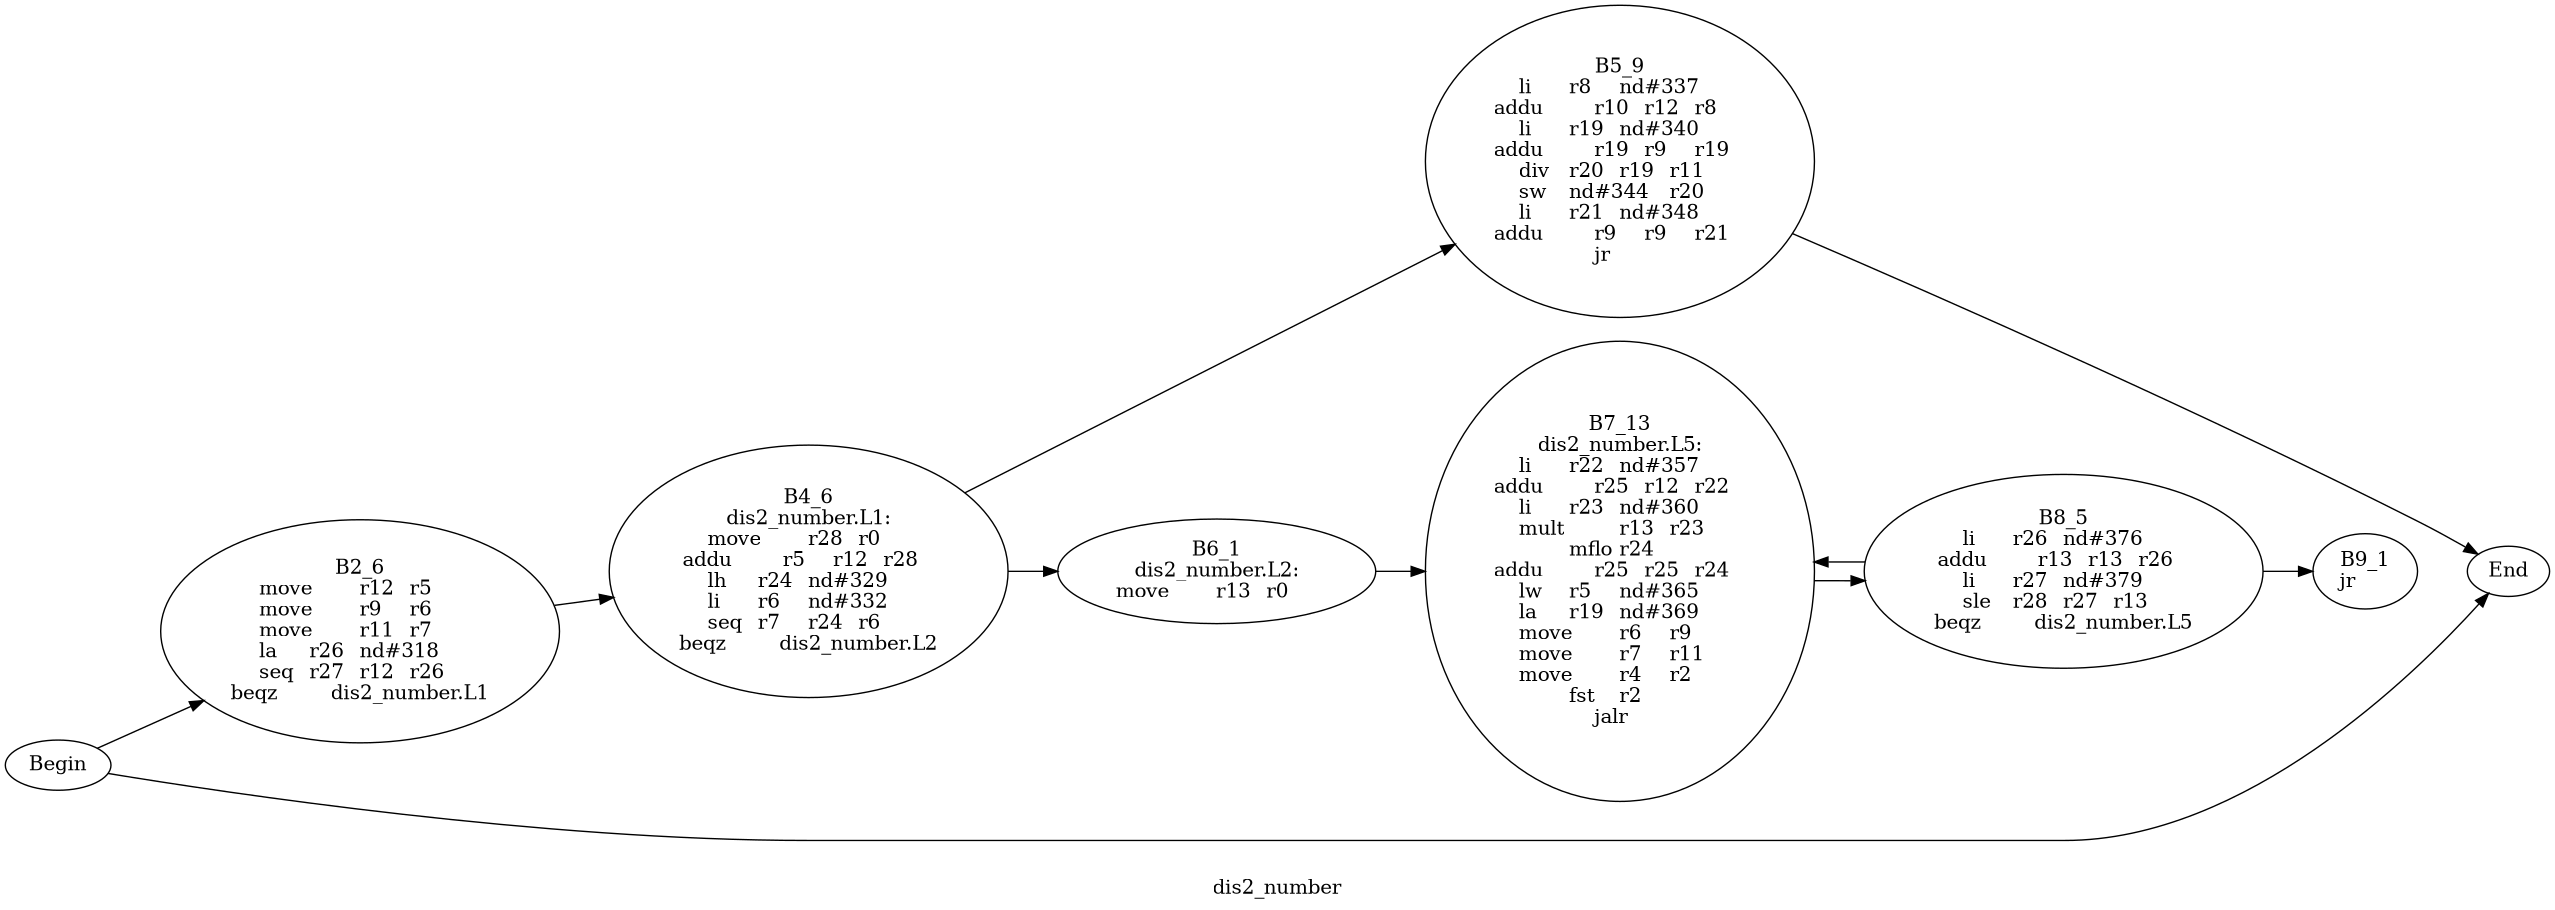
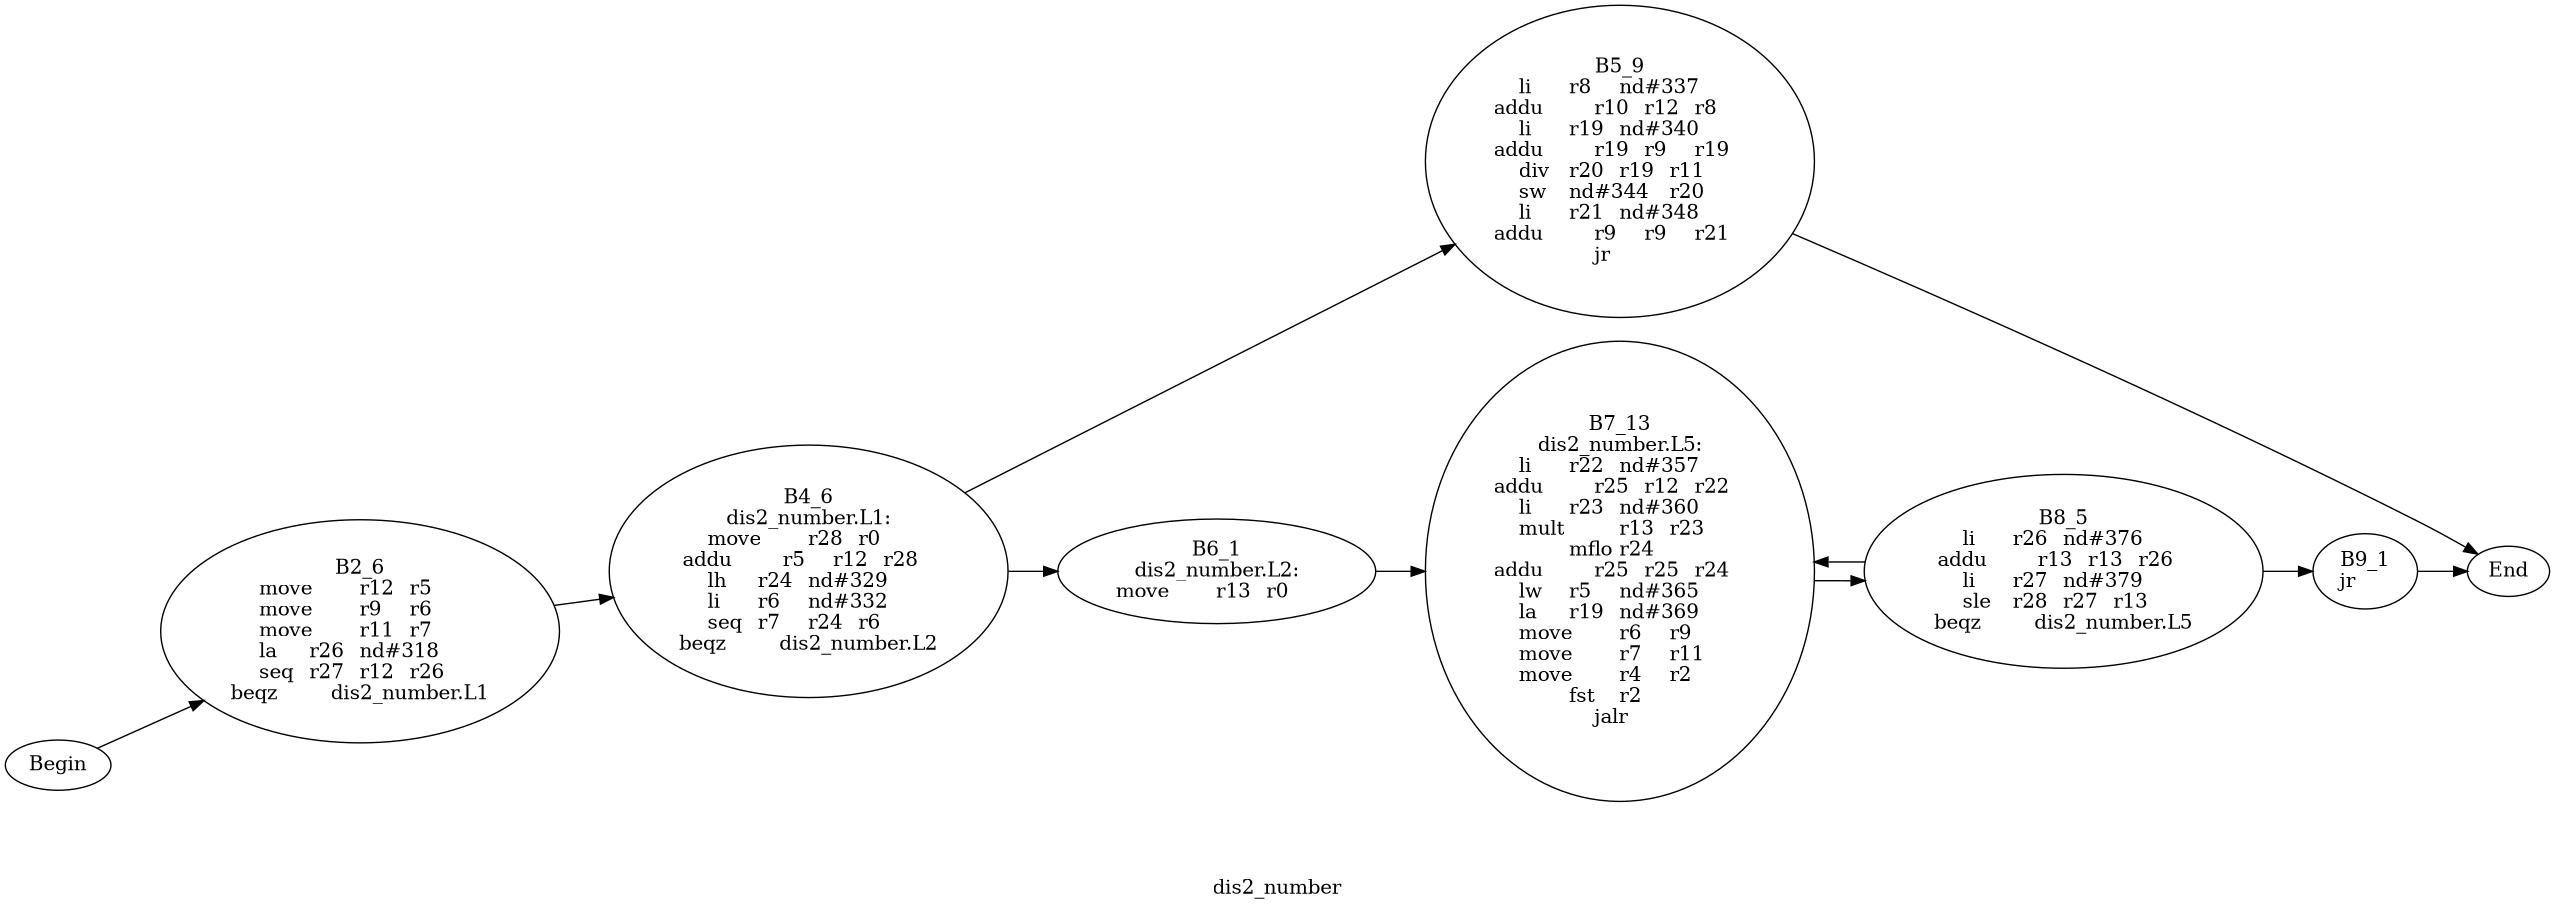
edge "Begin" -> "End": now "B9_1 jr" -> "End"
